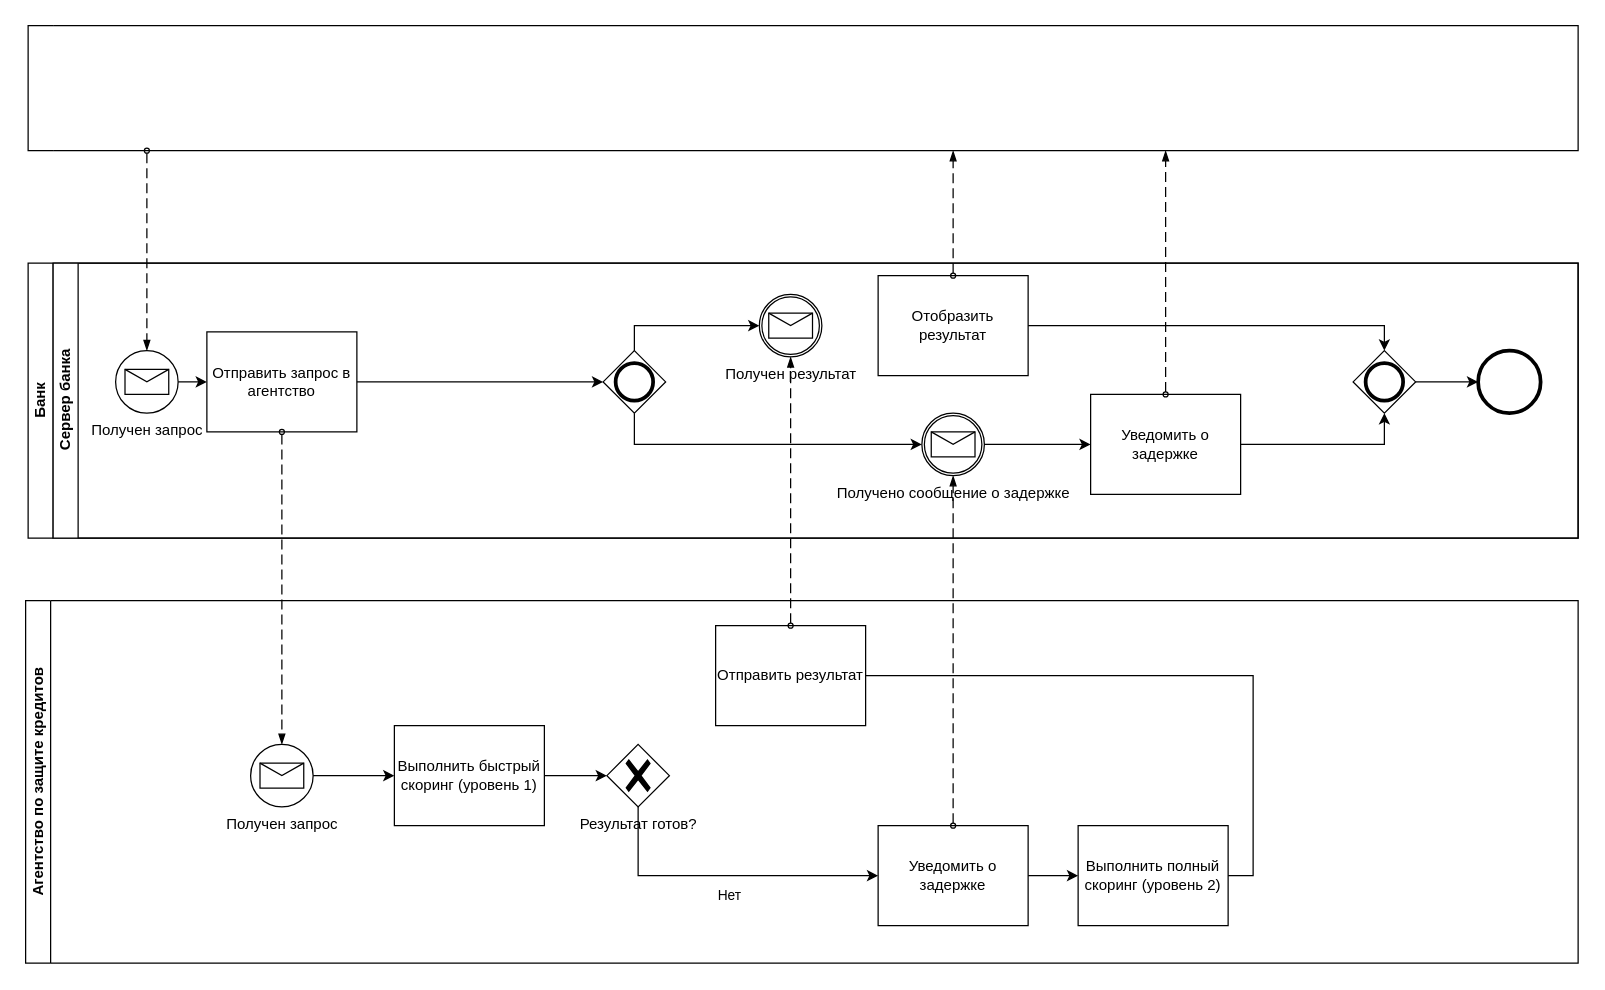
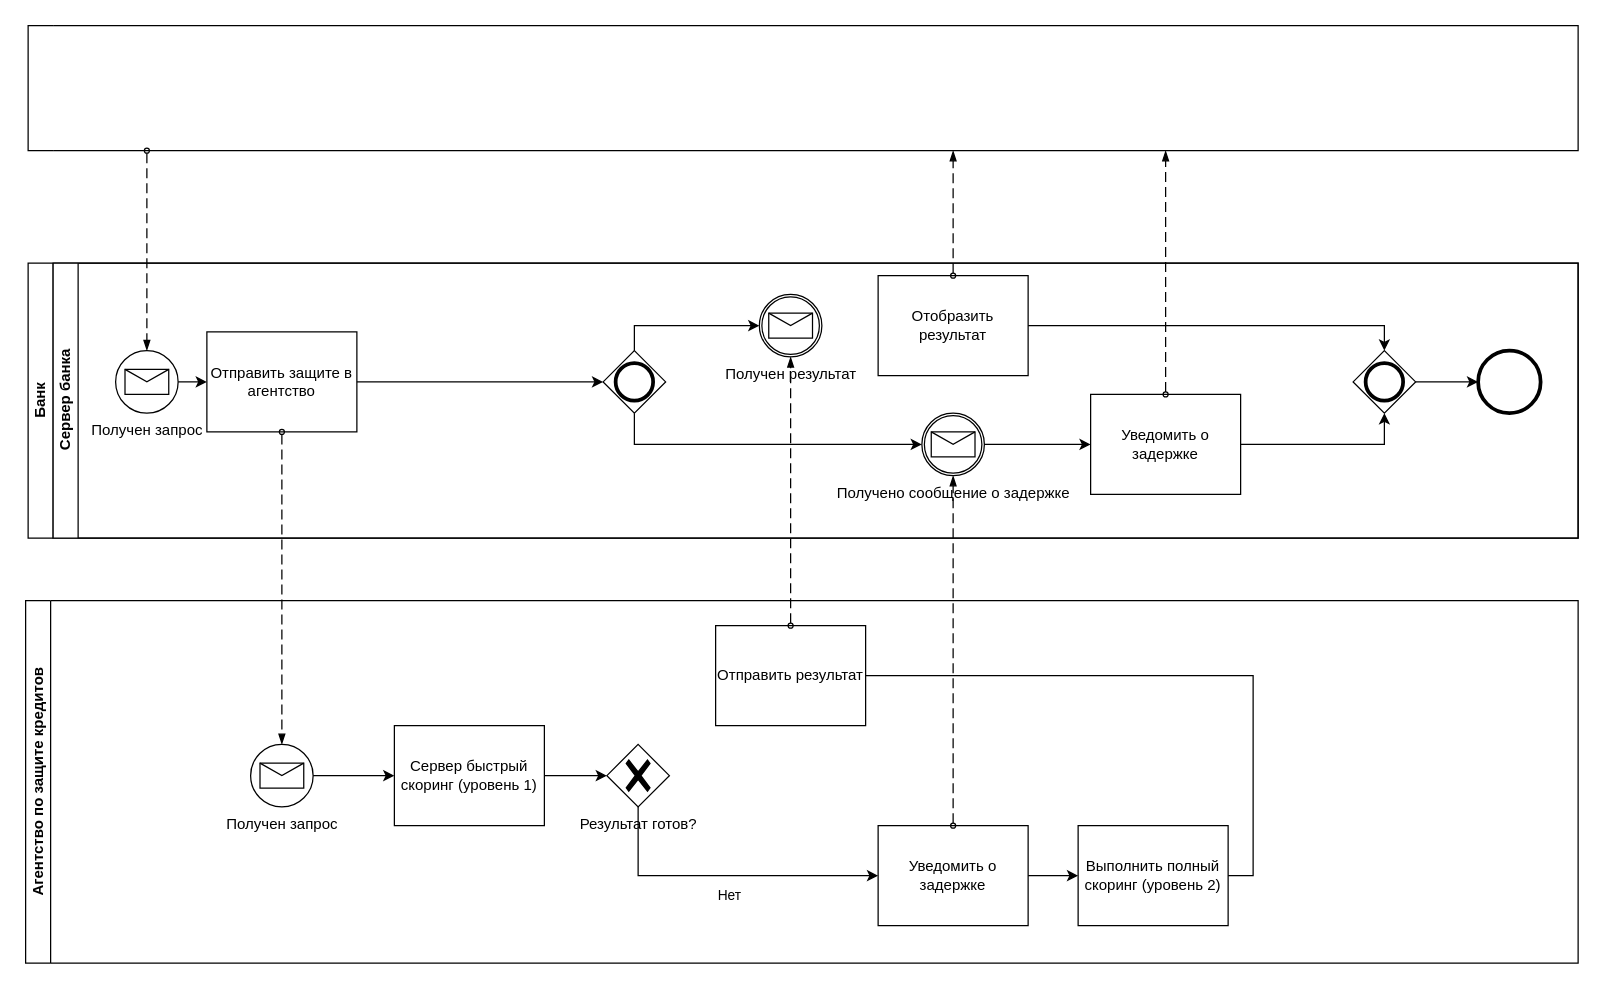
node "Отправить запрос в агентство": label "Отправить запрос в агентство" -> "Отправить защите в агентство"
node "Выполнить быстрый скоринг (уровень 1)": label "Выполнить быстрый скоринг (уровень 1)" -> "Сервер быстрый скоринг (уровень 1)"
